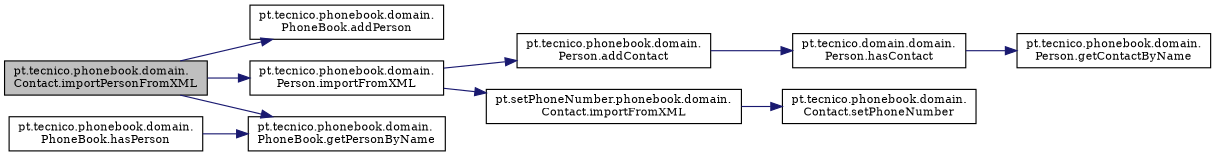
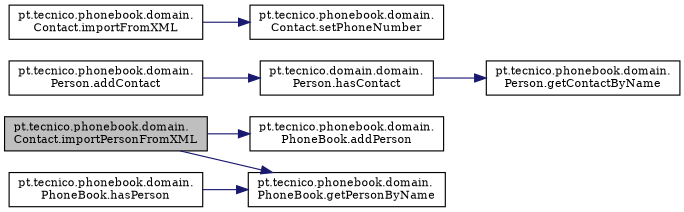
node "pt.tecnico.phonebook.domain. Person.importFromXML": removed
node "pt.setPhoneNumber.phonebook.domain. Contact.importFromXML": label "pt.setPhoneNumber.phonebook.domain. Contact.importFromXML" -> "pt.tecnico.phonebook.domain. Contact.importFromXML"
